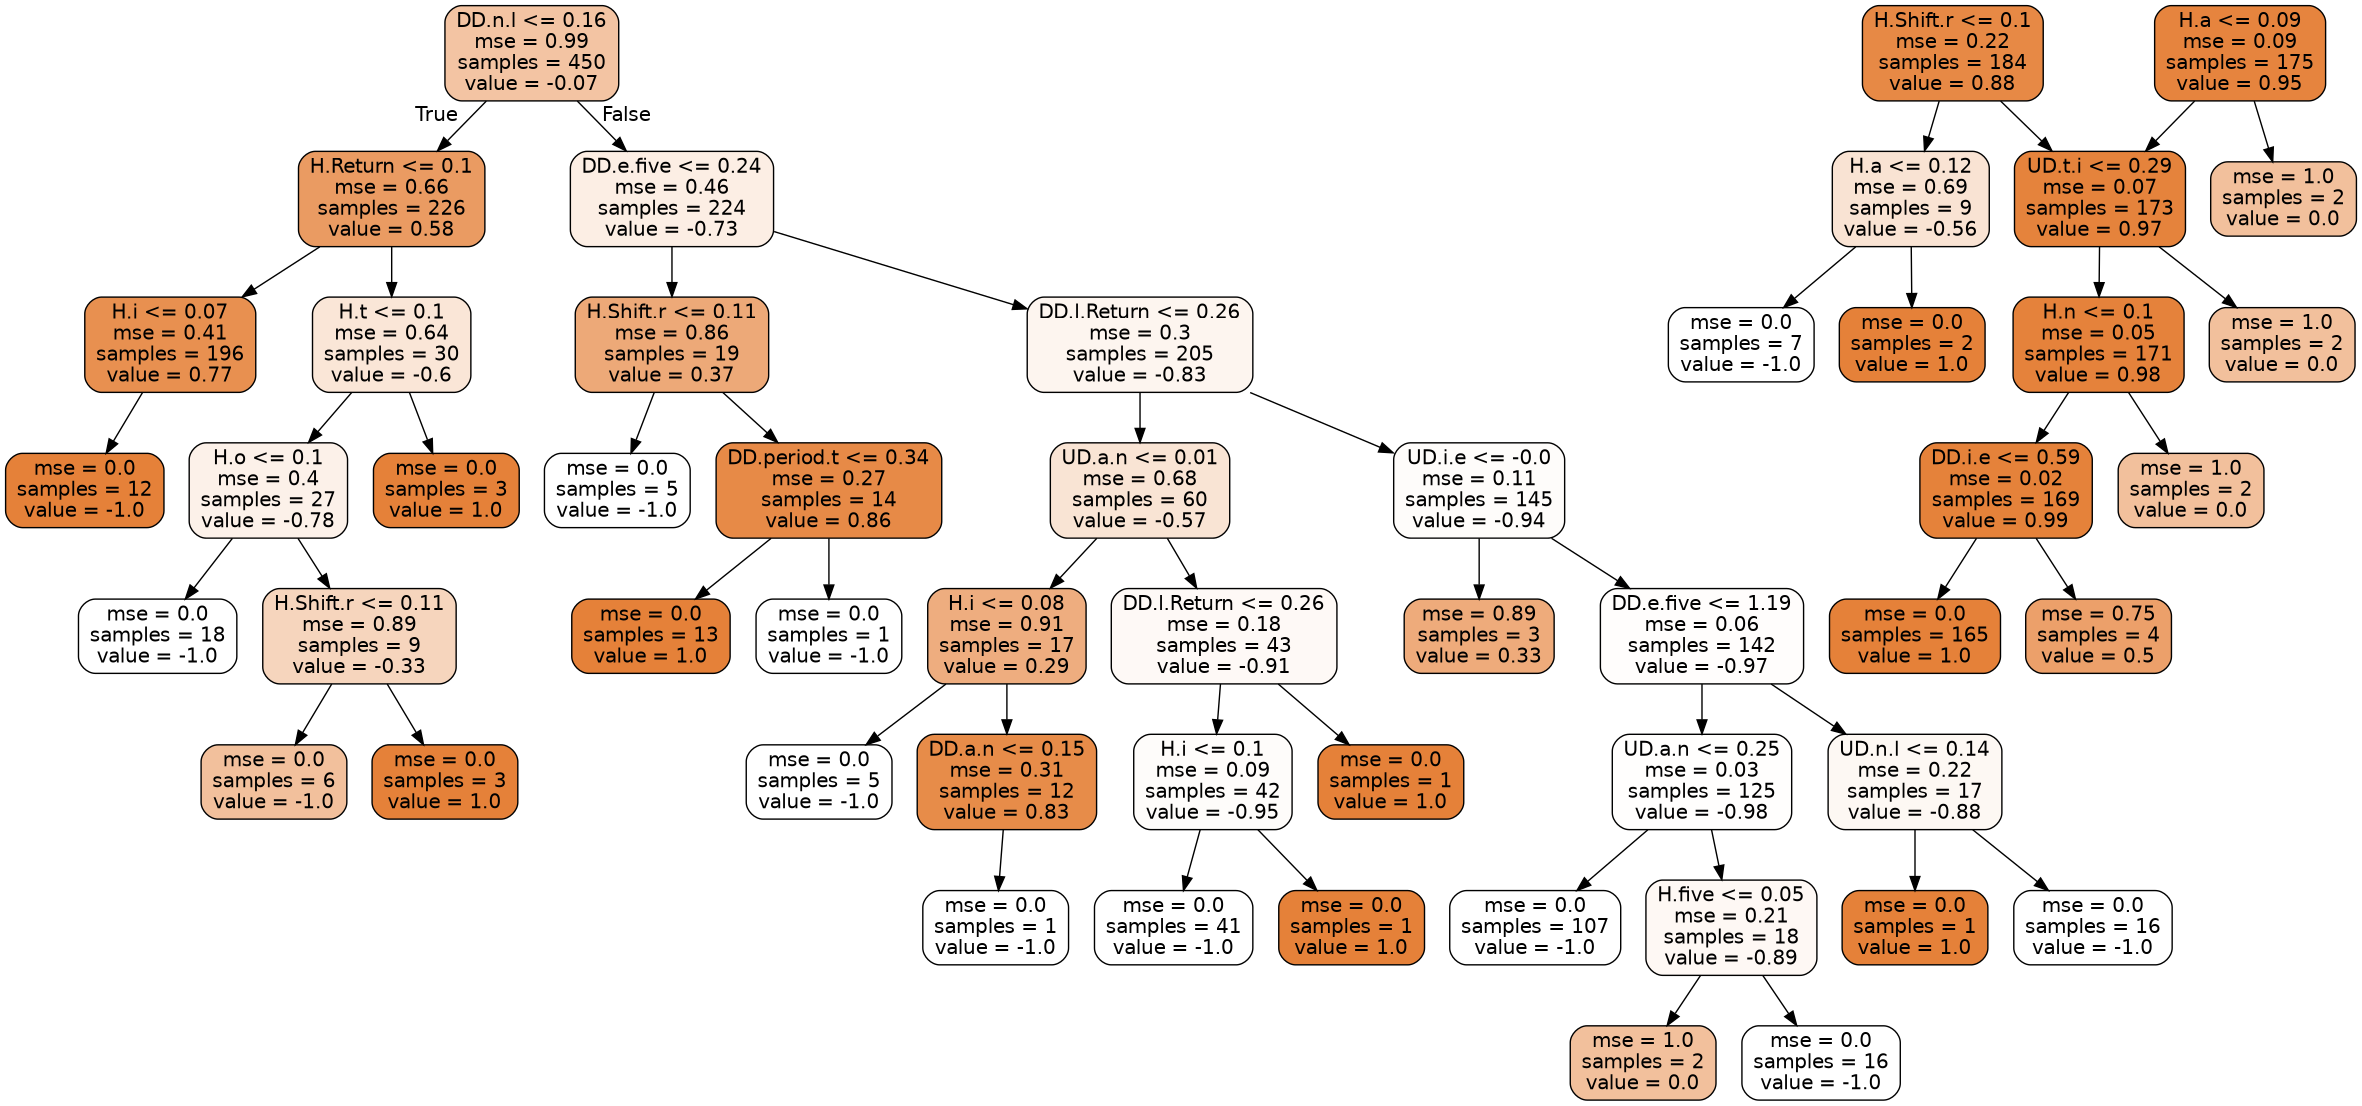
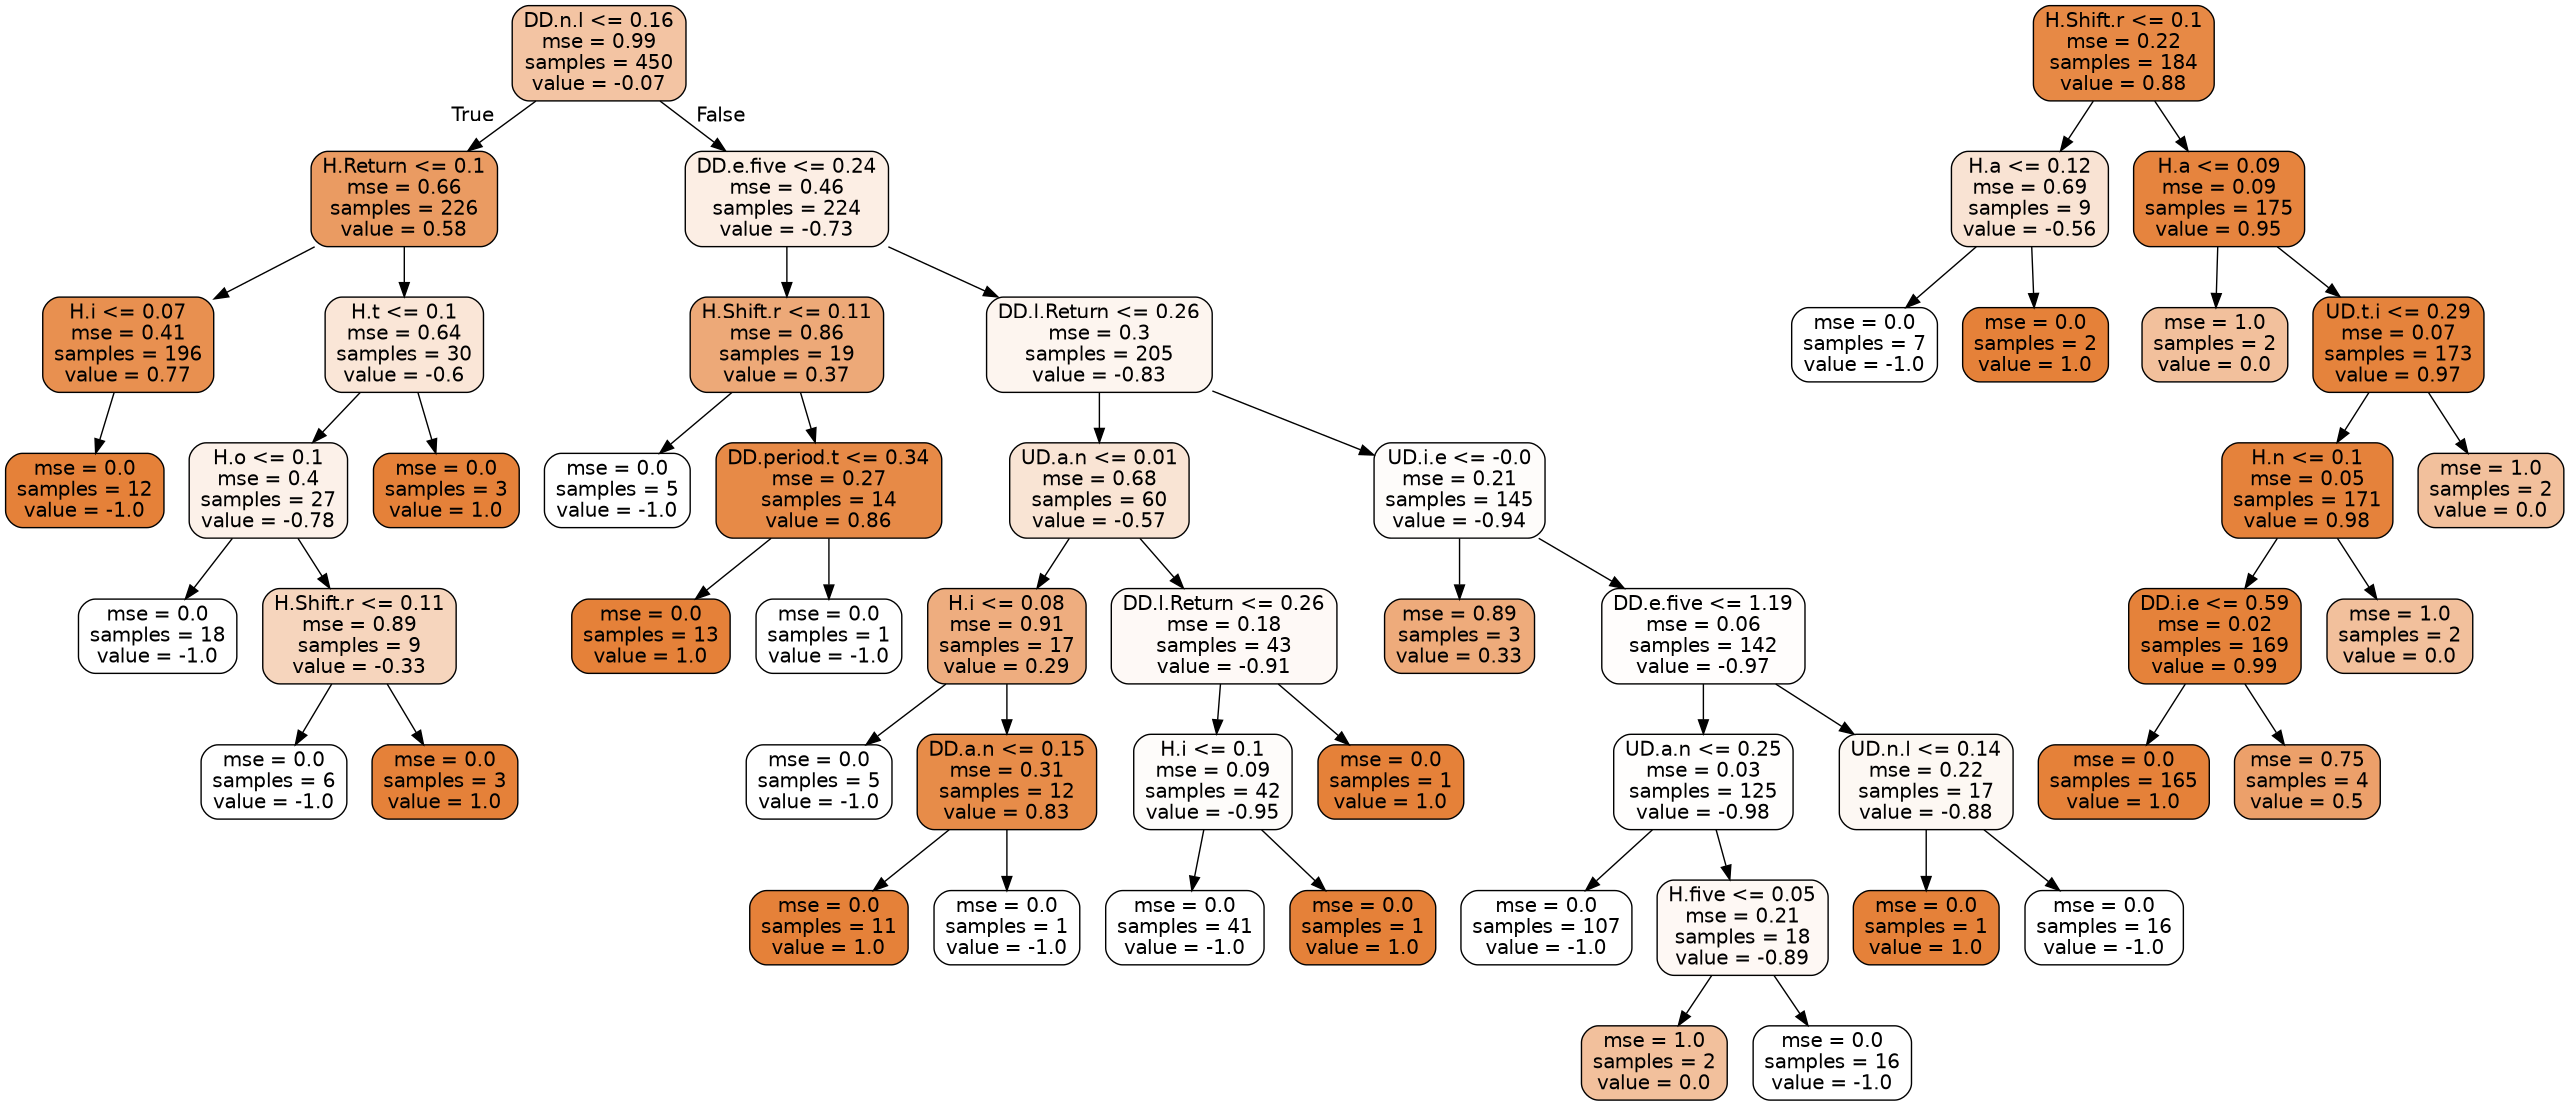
edge "H.Shift.r <= 0.1 mse = 0.22 samples = 184 value = 0.88" -> "UD.t.i <= 0.29 mse = 0.07 samples = 173 value = 0.97": now "H.Shift.r <= 0.1 mse = 0.22 samples = 184 value = 0.88" -> "H.a <= 0.09 mse = 0.09 samples = 175 value = 0.95"
node "UD.i.e <= -0.0 mse = 0.11 samples = 145 value = -0.94": label "UD.i.e <= -0.0 mse = 0.11 samples = 145 value = -0.94" -> "UD.i.e <= -0.0 mse = 0.21 samples = 145 value = -0.94"
node "mse = 0.0 samples = 6 value = -1.0": fillcolor #f2c09c -> #ffffff
node "mse = 0.0 samples = 11 value = 1.0": added
